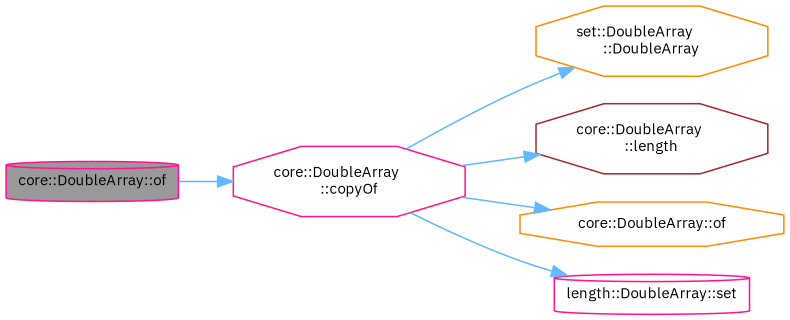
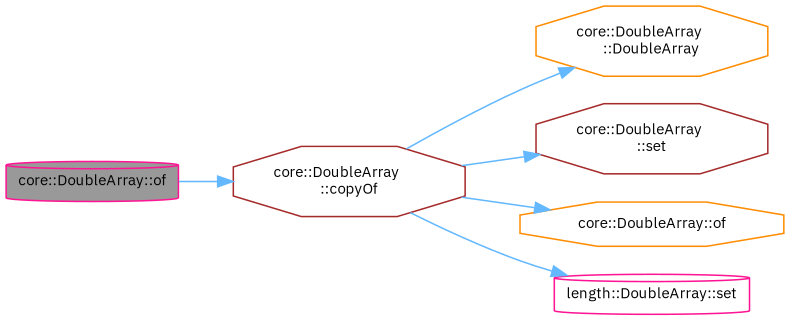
node "set::DoubleArray ::DoubleArray": label "set::DoubleArray ::DoubleArray" -> "core::DoubleArray ::DoubleArray"
node "core::DoubleArray ::length": label "core::DoubleArray ::length" -> "core::DoubleArray ::set"
node "core::DoubleArray ::copyOf": color deeppink -> brown
